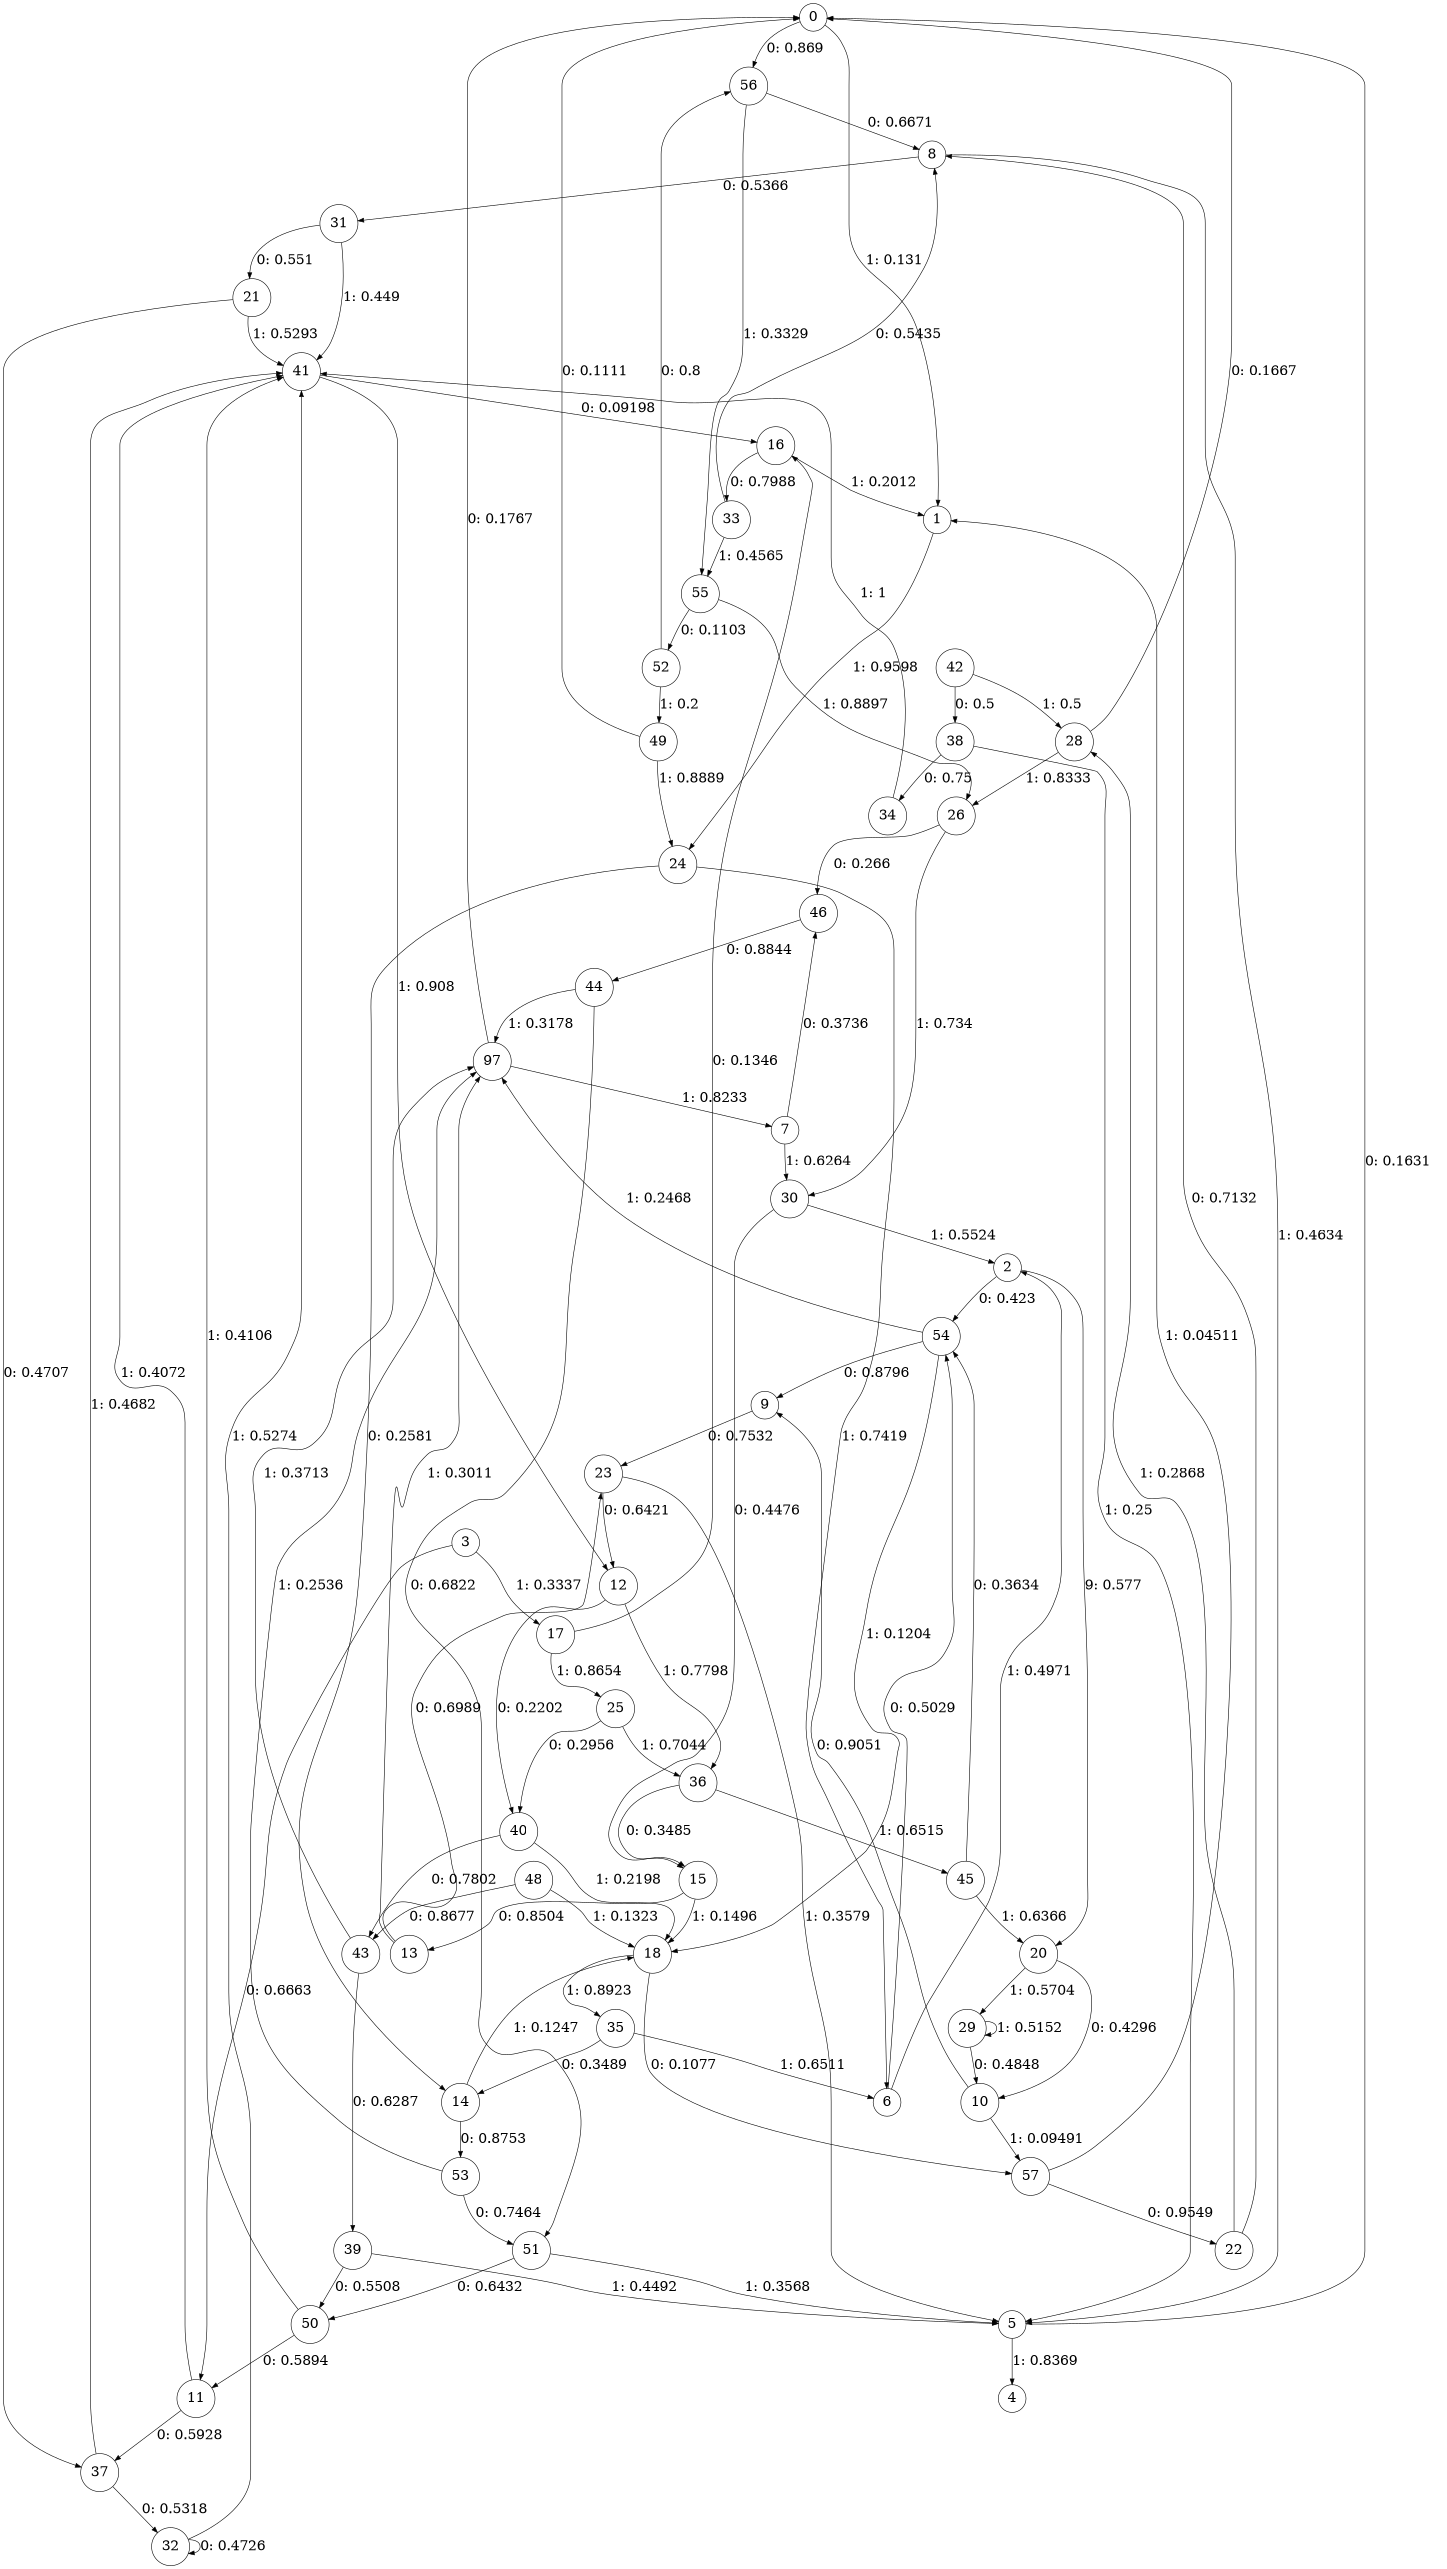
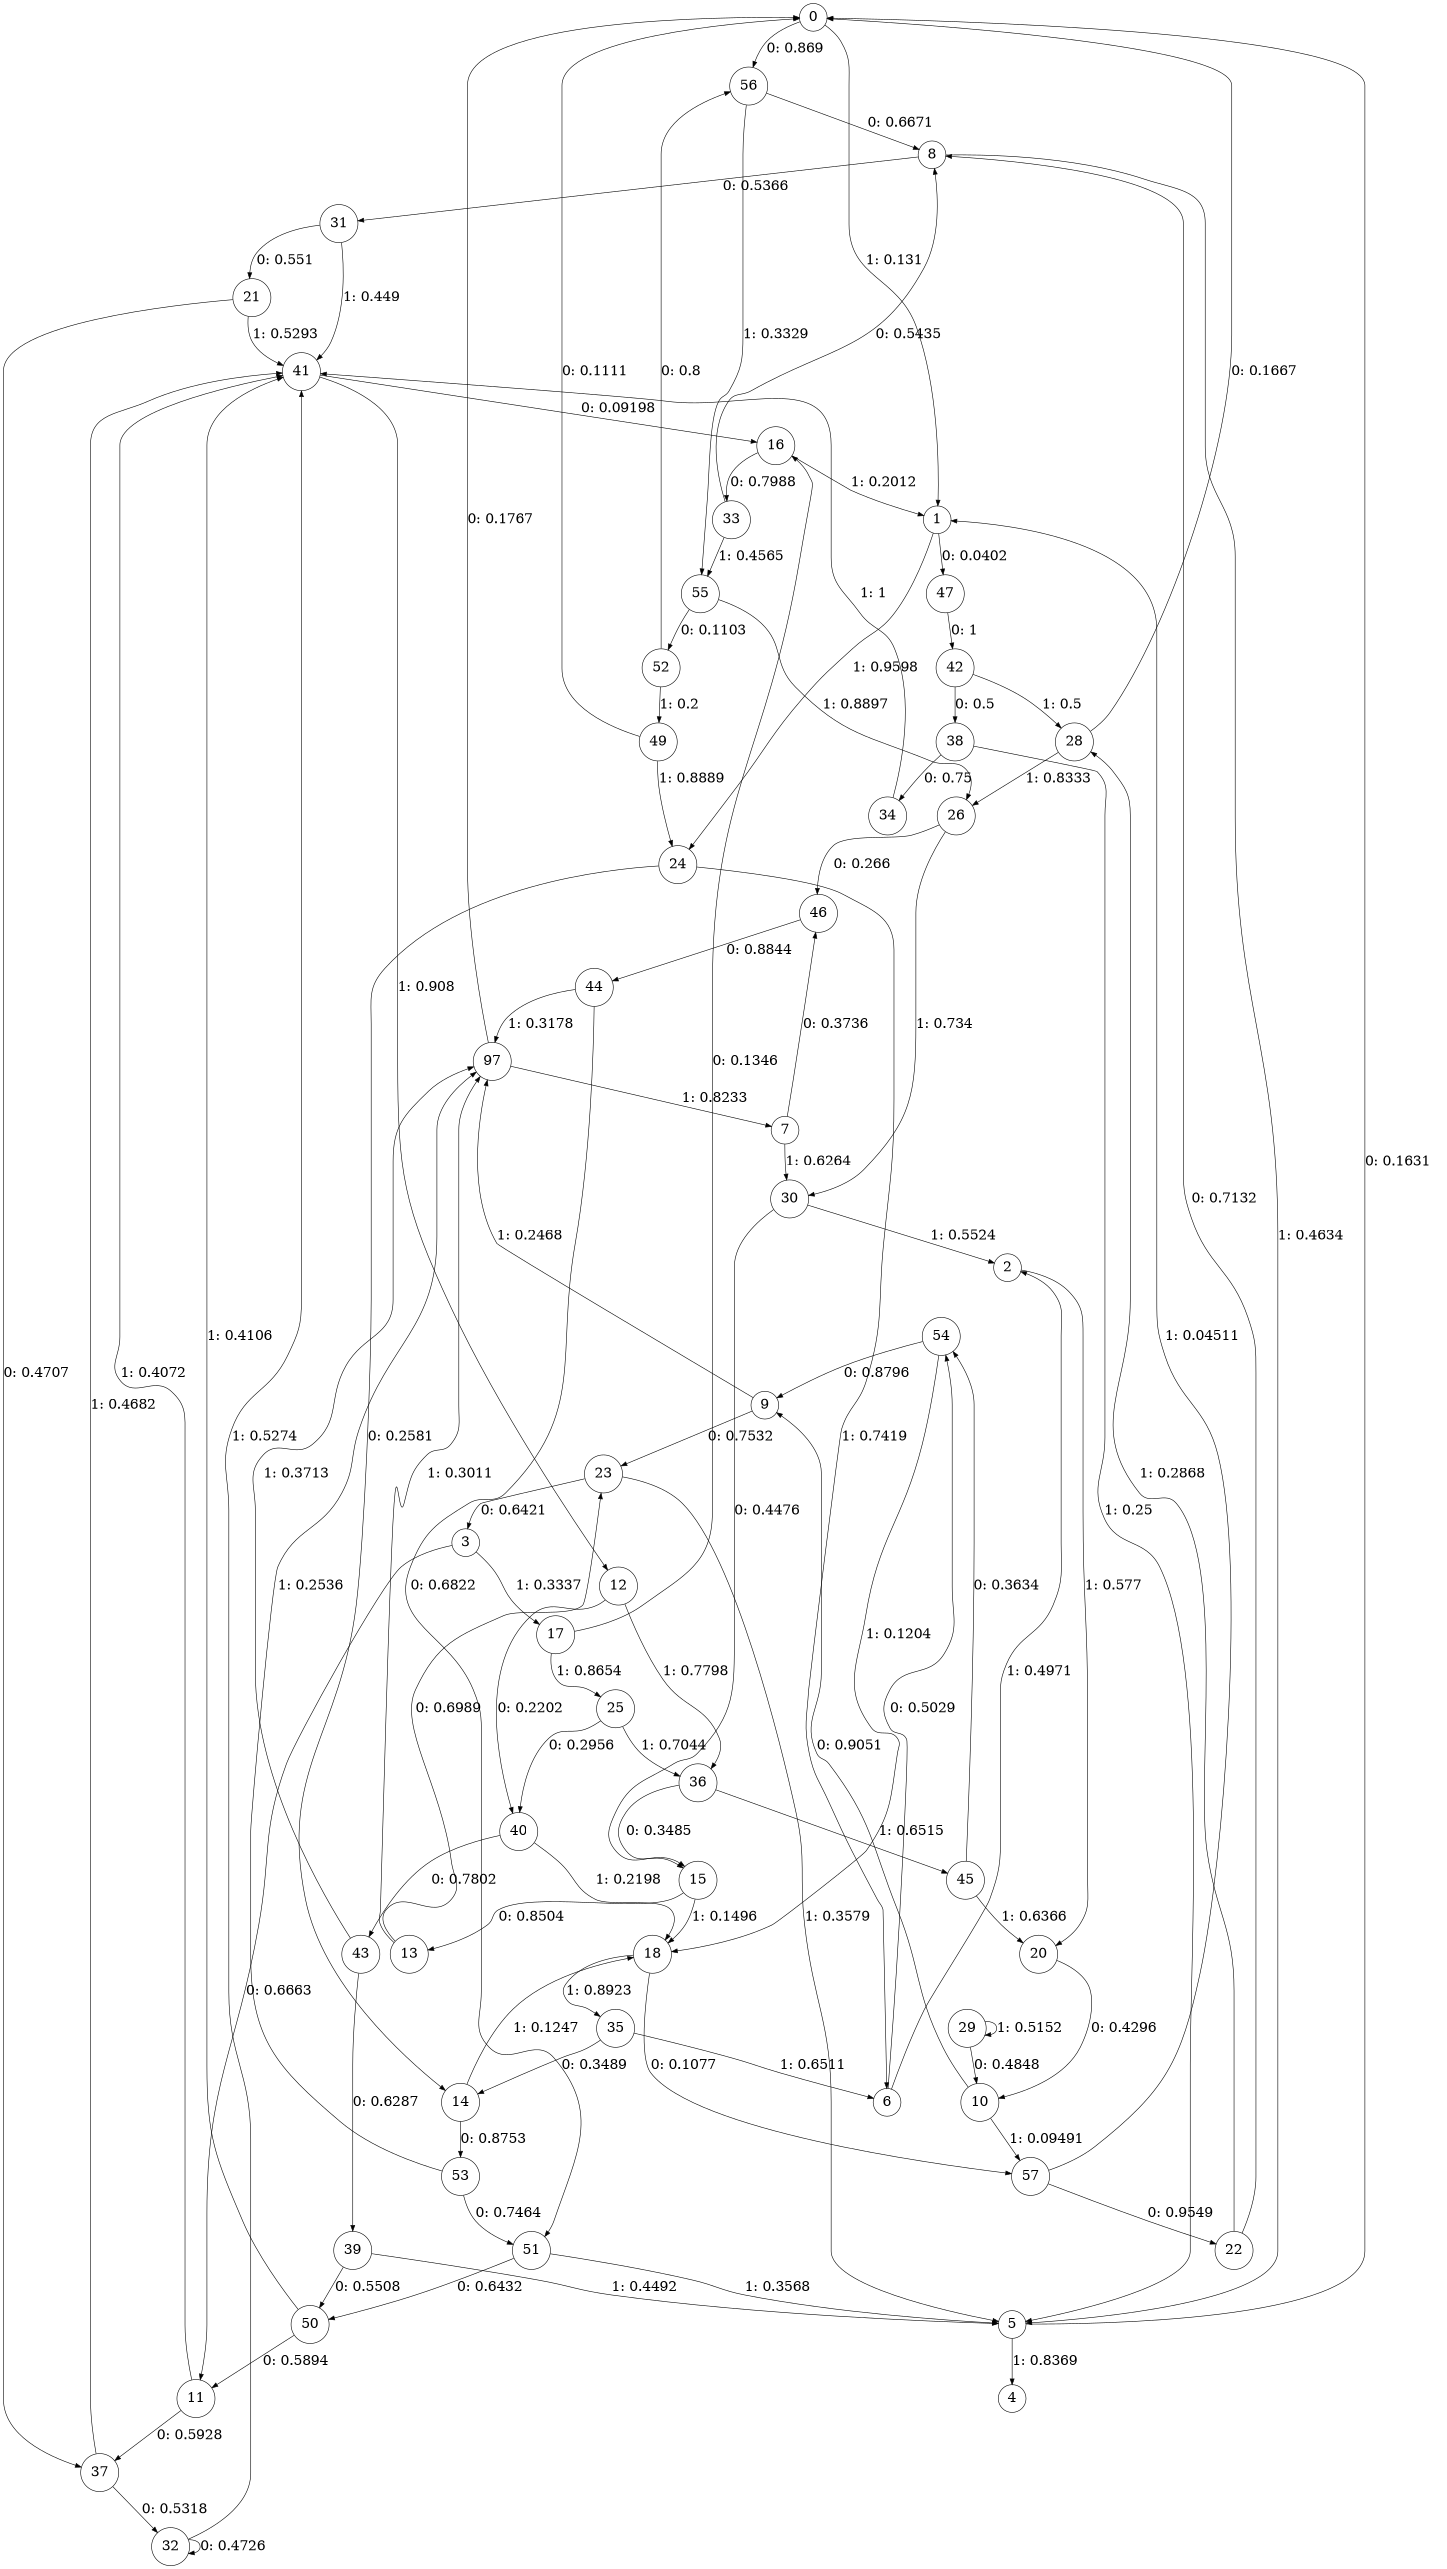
node "47": added
edge "54" -> "97": now "9" -> "97"
edge "2" -> "54": removed, label "0: 0.423"
edge "23" -> "12": now "23" -> "3"
edge "2" -> "20": label "9: 0.577    " -> "1: 0.577    "
node "48": removed
edge "20" -> "29": removed, label "1: 0.5704"
